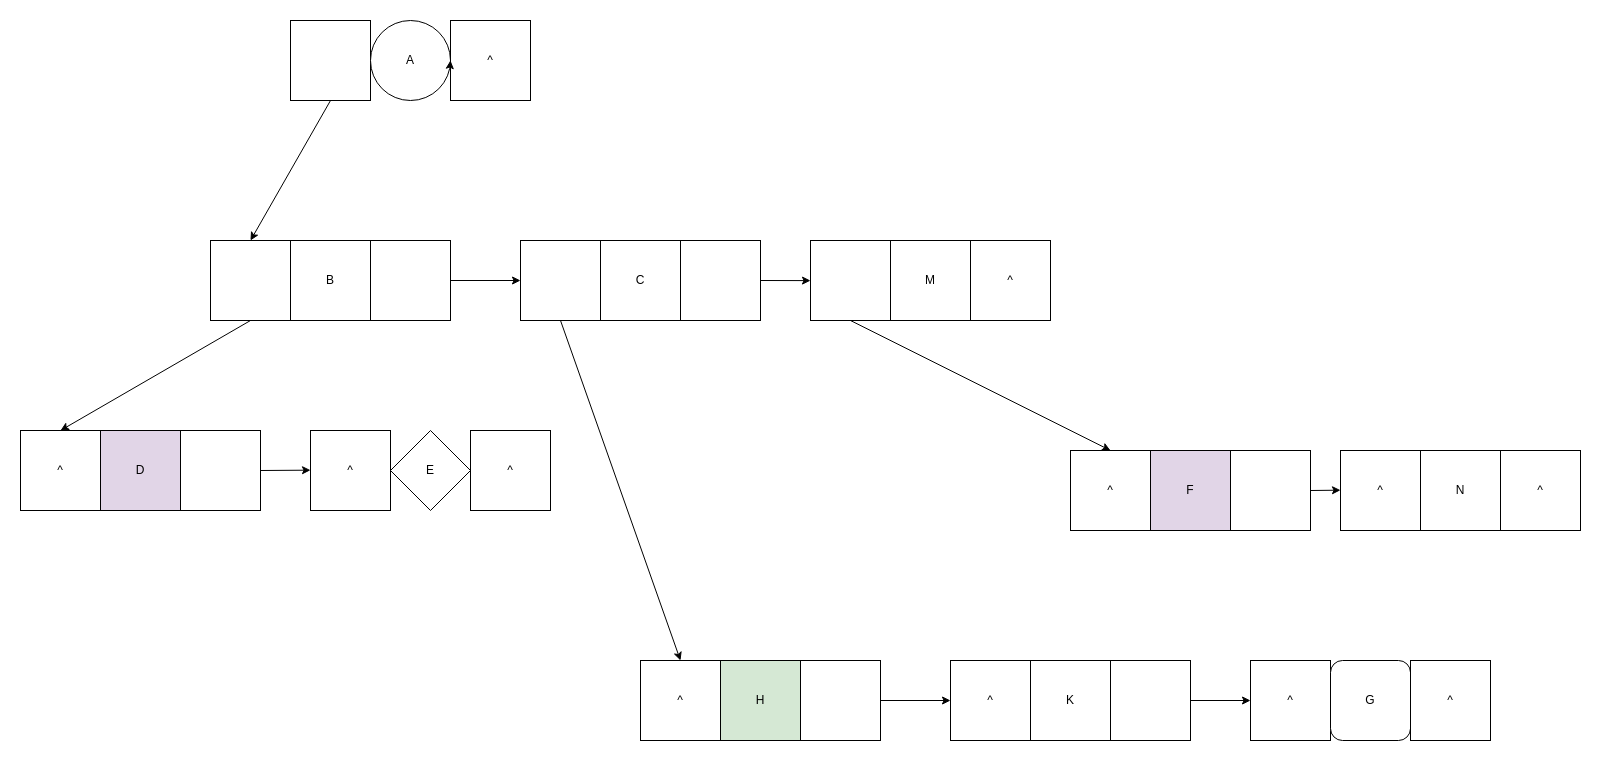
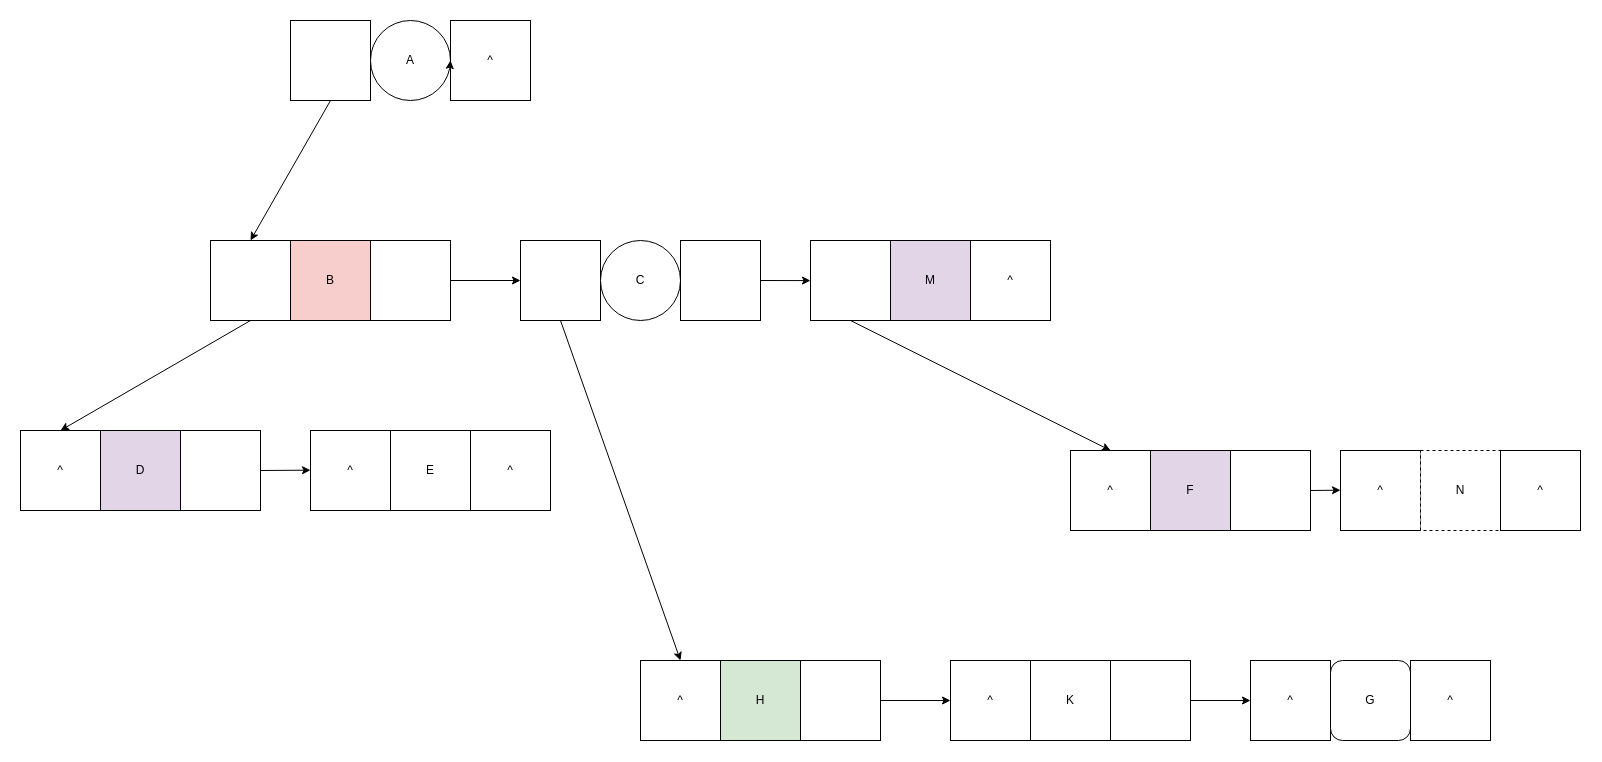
node "B": fillcolor #ffffff -> #f8cecc
node "C": shape rectangle -> ellipse
node "M": fillcolor #ffffff -> #e1d5e7
node "E": shape diamond -> rectangle
node "N": style solid -> dashed
